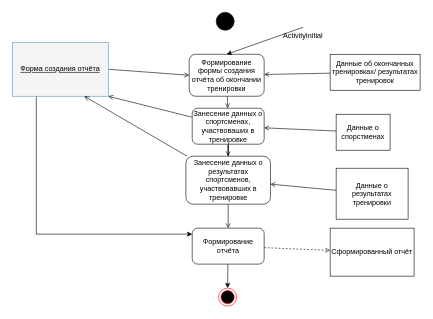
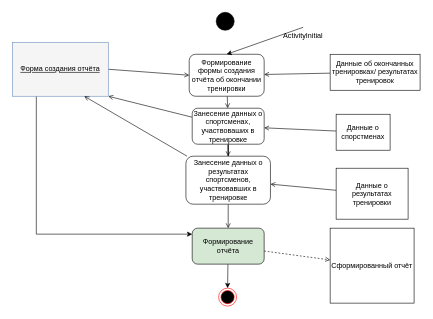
node "Формирование отчёта": fillcolor #ffffff -> #d5e8d4
node "Сформированный отчёт": size 84x48 -> 84x75
